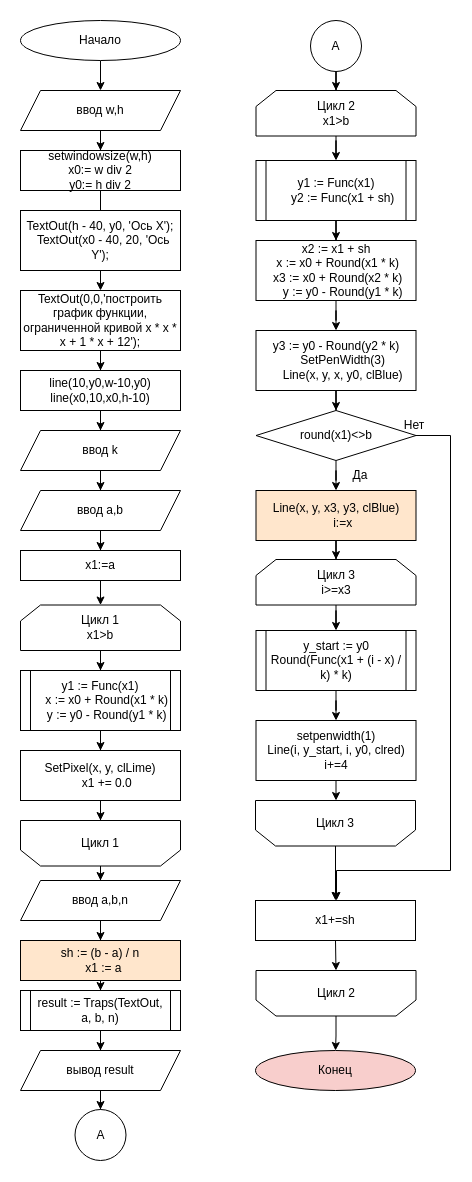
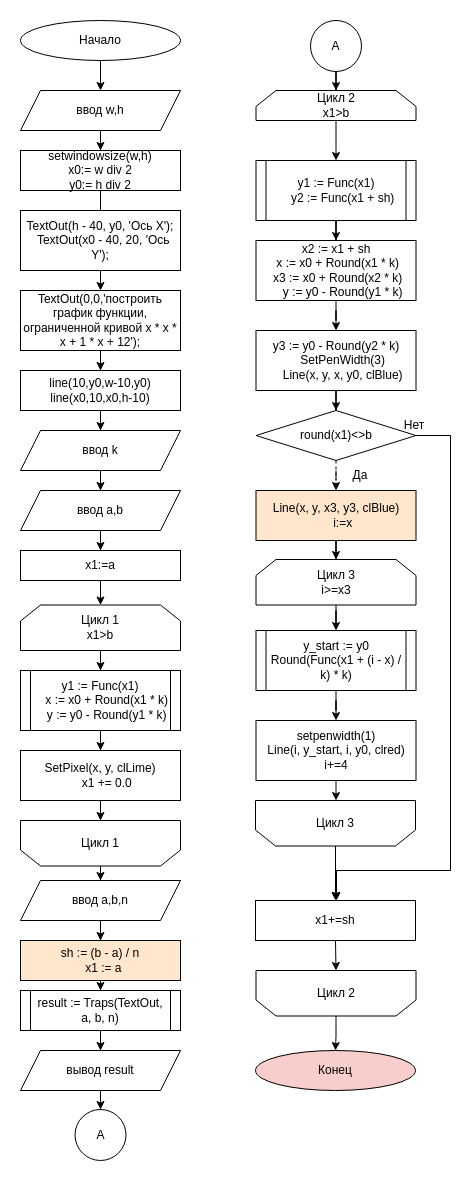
node "Цикл 2 x1>b": size 160x46 -> 160x30
edge "round(x1)<>b" -> "Line(x, y, x3, y3, clBlue) i:=x": style solid -> dashed
